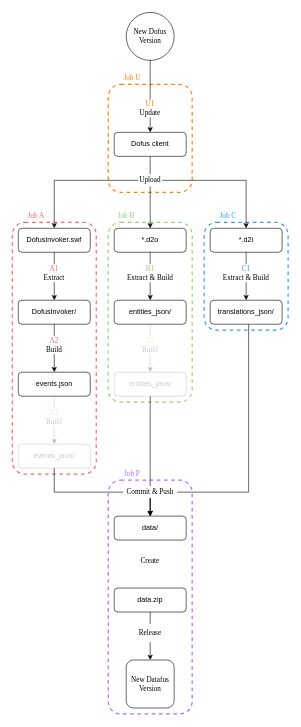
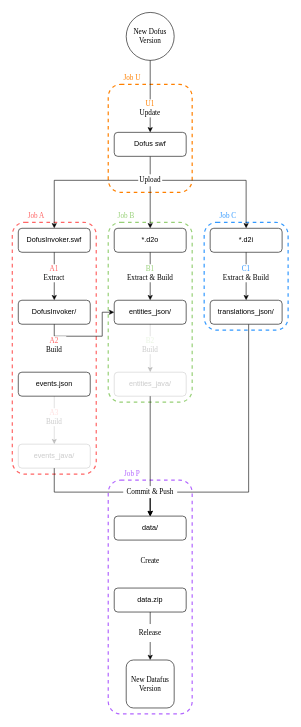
node "Dofus client": label "Dofus client" -> "Dofus swf"
edge "DofusInvoker/" -> "events.json": now "DofusInvoker/" -> "entities_json/"
